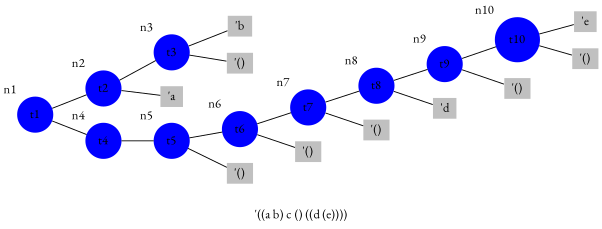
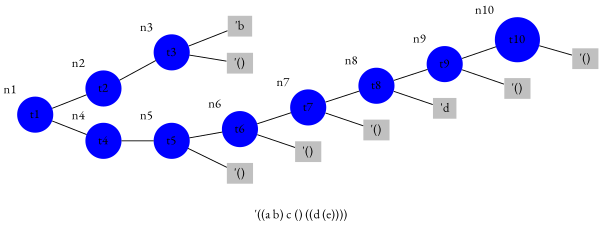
node "'e": removed
node "'a": removed
